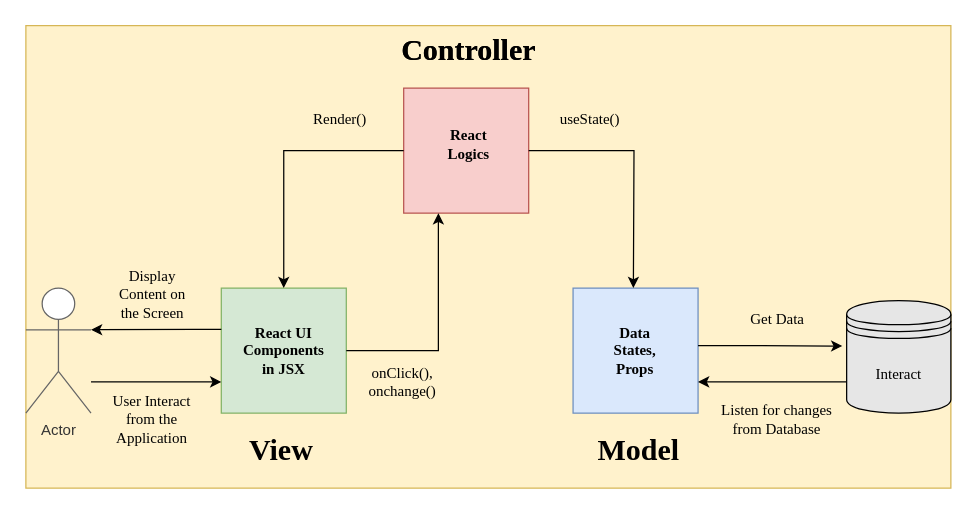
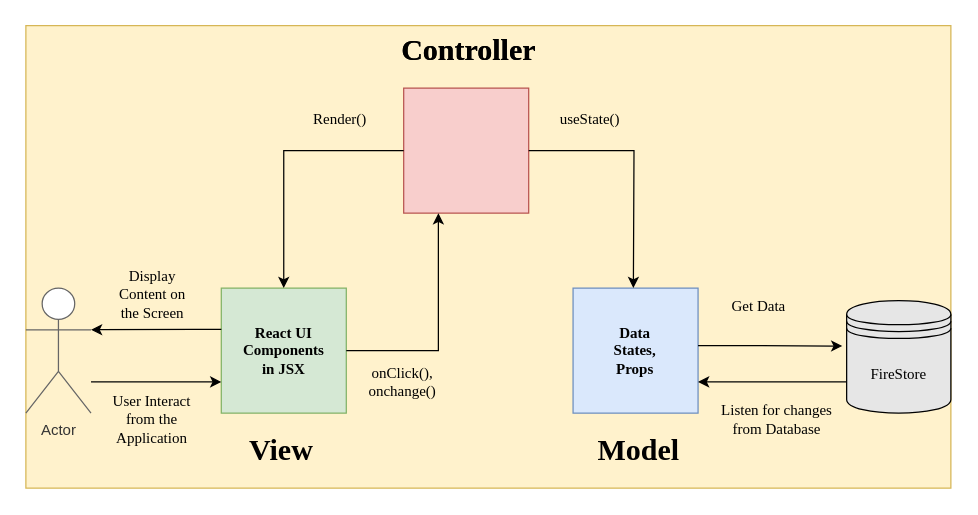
node "React Logics": removed
node "Get Data": moved (777, 319) -> (758, 307)
node "Interact": label "Interact" -> "FireStore"
